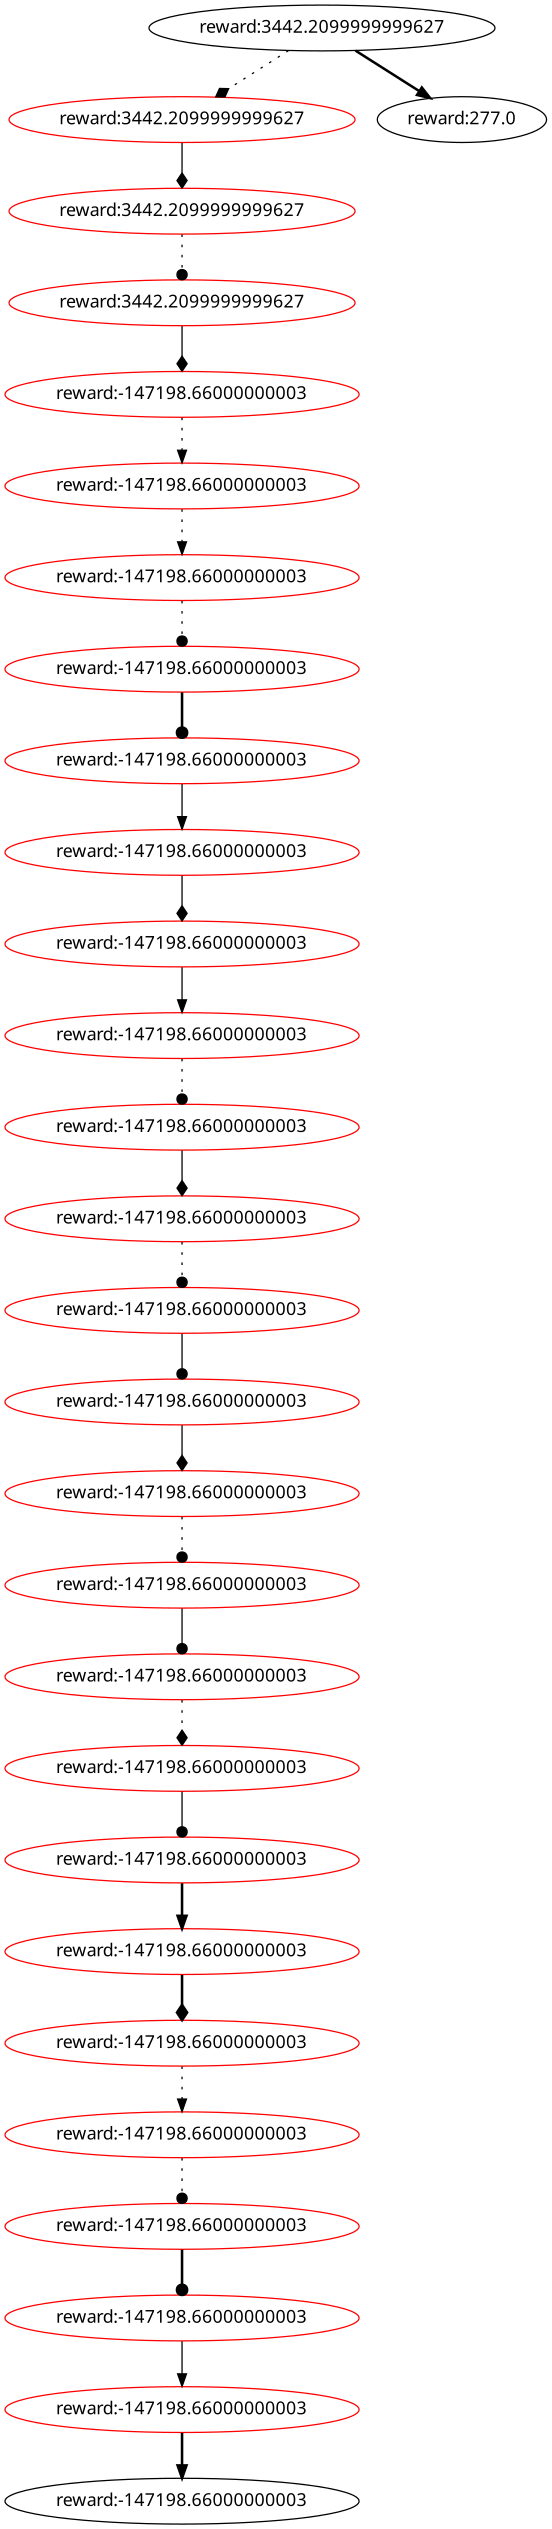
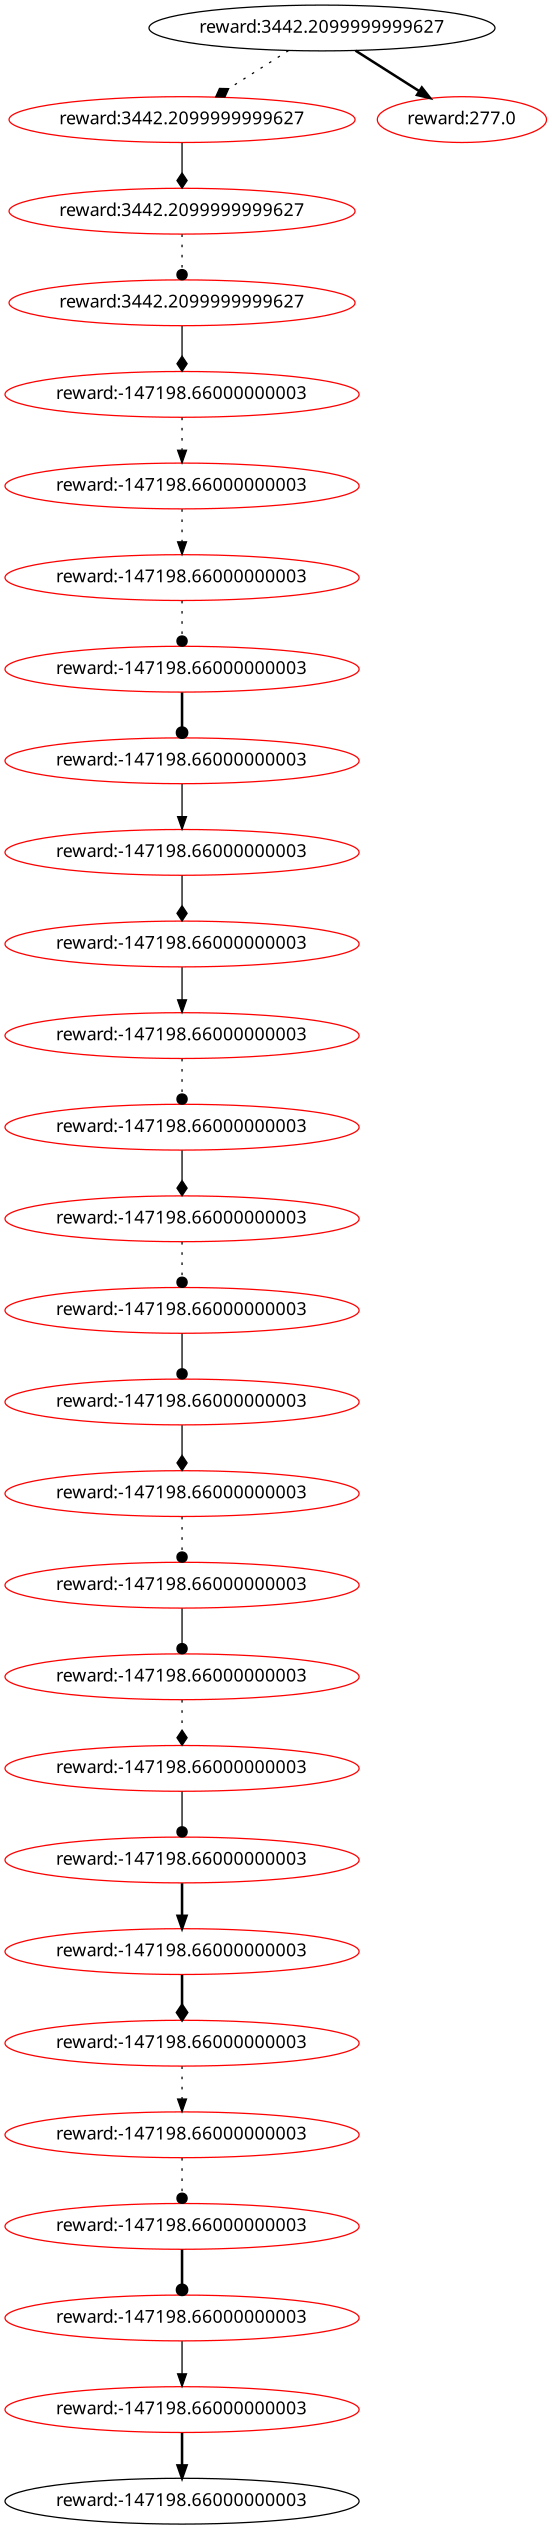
node "reward:277.0": color black -> red
